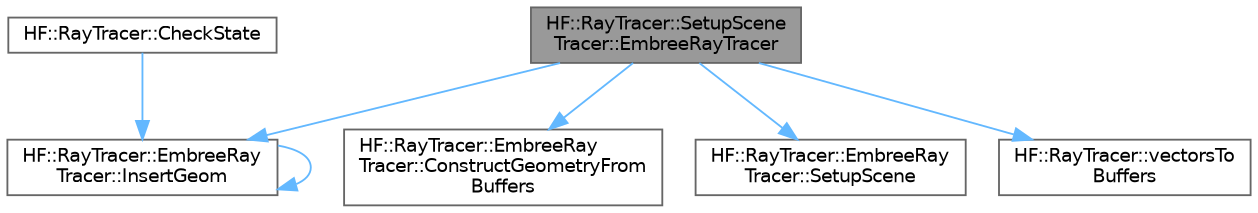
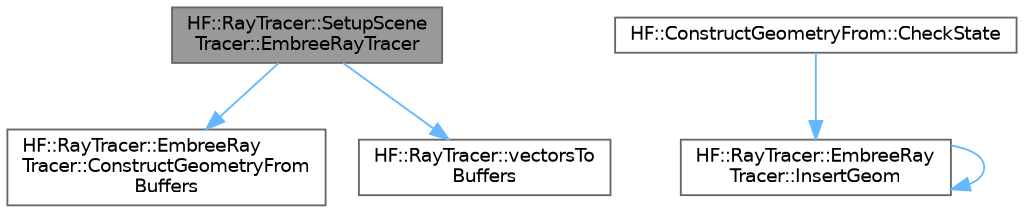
node "HF::RayTracer::CheckState": label "HF::RayTracer::CheckState" -> "HF::ConstructGeometryFrom::CheckState"
edge "HF::RayTracer::SetupScene Tracer::EmbreeRayTracer" -> "HF::RayTracer::EmbreeRay Tracer::InsertGeom": removed
node "HF::RayTracer::EmbreeRay Tracer::SetupScene": removed
